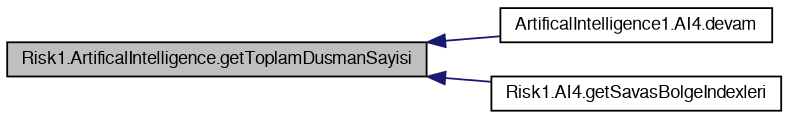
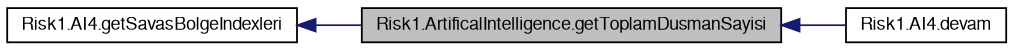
node "ArtificalIntelligence1.AI4.devam": label "ArtificalIntelligence1.AI4.devam" -> "Risk1.AI4.devam"
edge "Risk1.AI4.getSavasBolgeIndexleri" -> "Risk1.ArtificalIntelligence.getToplamDusmanSayisi": reversed
